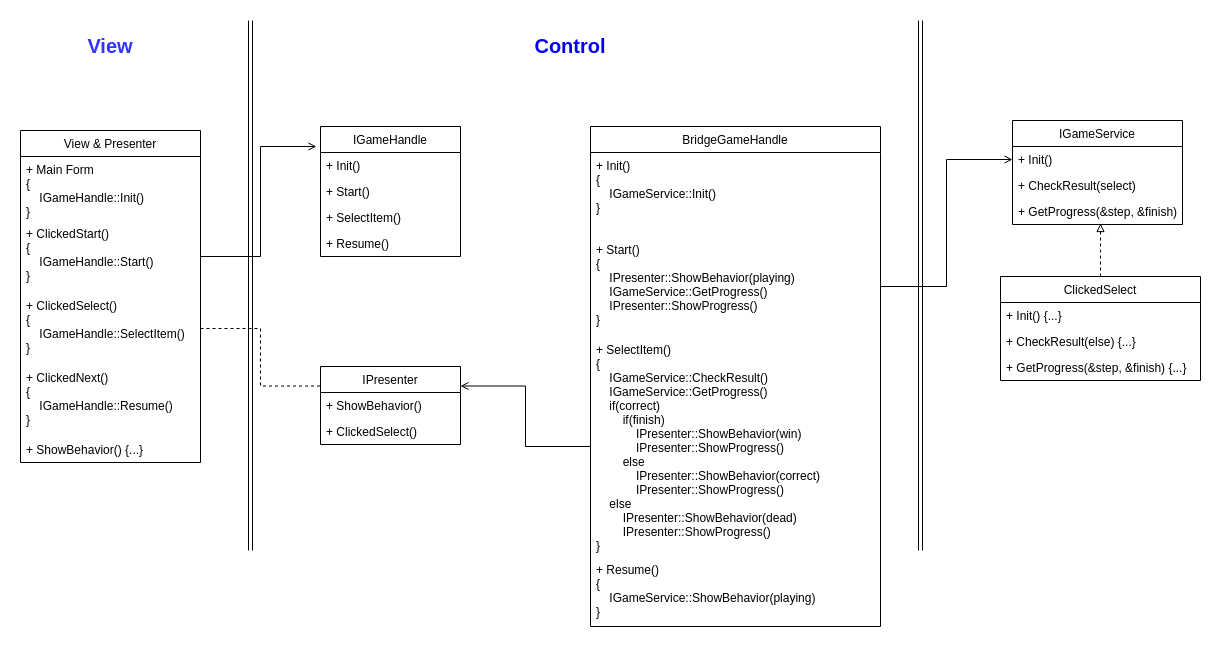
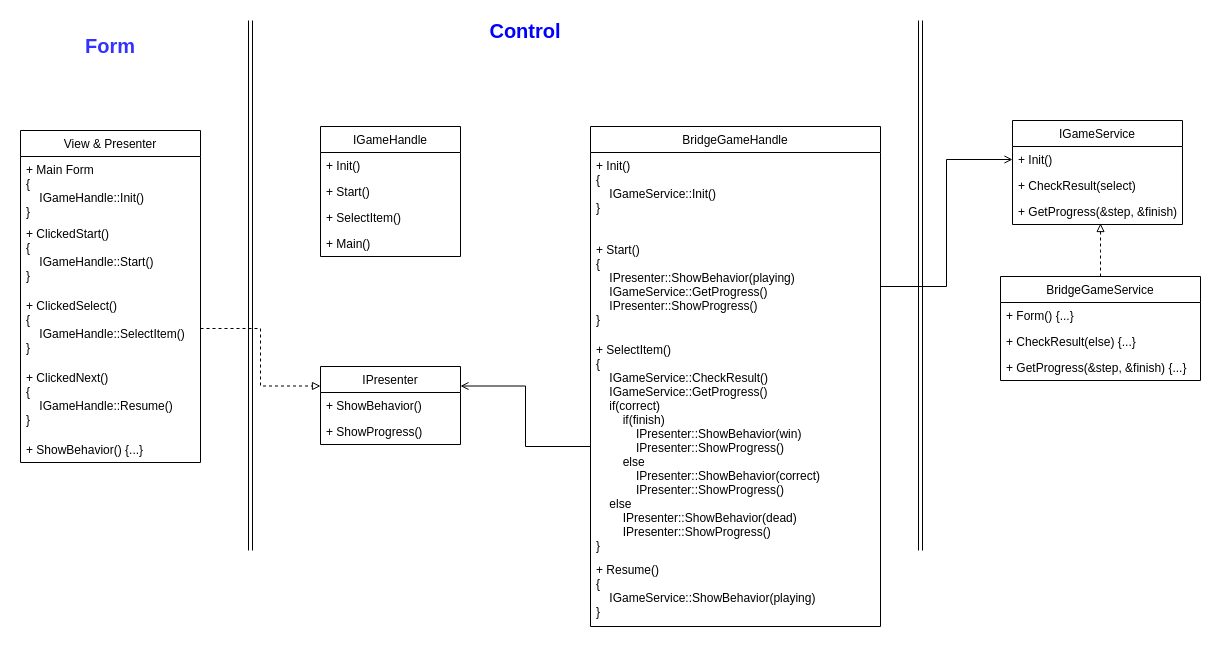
node "View": label "View" -> "Form"
node "Control": moved (571, 46) -> (526, 31)
edge "+ ClickedStart() { IGameHandle::Start() }" -> "IGameHandle": removed
node "+ Resume()": label "+ Resume()" -> "+ Main()"
node "ClickedSelect": label "ClickedSelect" -> "BridgeGameService"
node "+ Init() {...}": label "+ Init() {...}" -> "+ Form() {...}"
edge "+ ClickedSelect() { IGameHandle::SelectItem() }" -- "IPresenter": arrowhead none -> block
node "+ ClickedSelect()": label "+ ClickedSelect()" -> "+ ShowProgress()"
